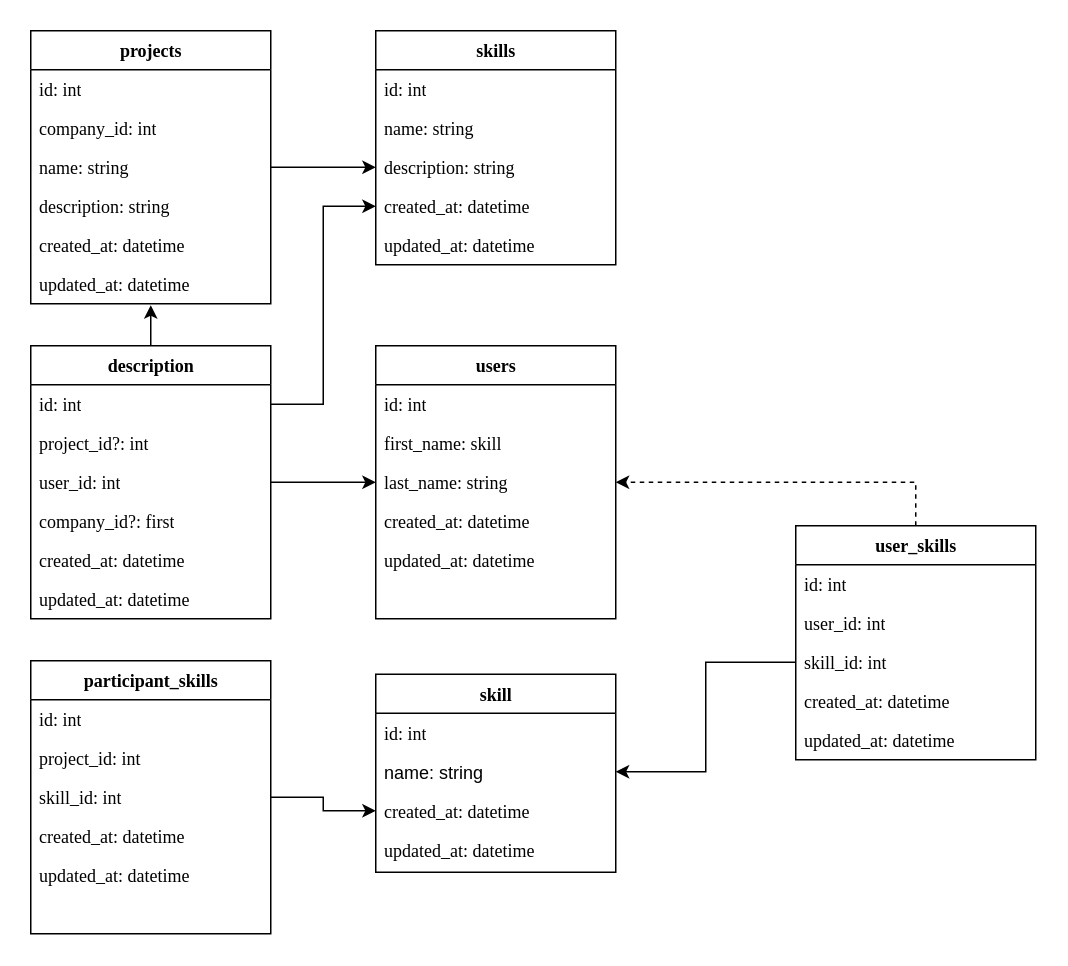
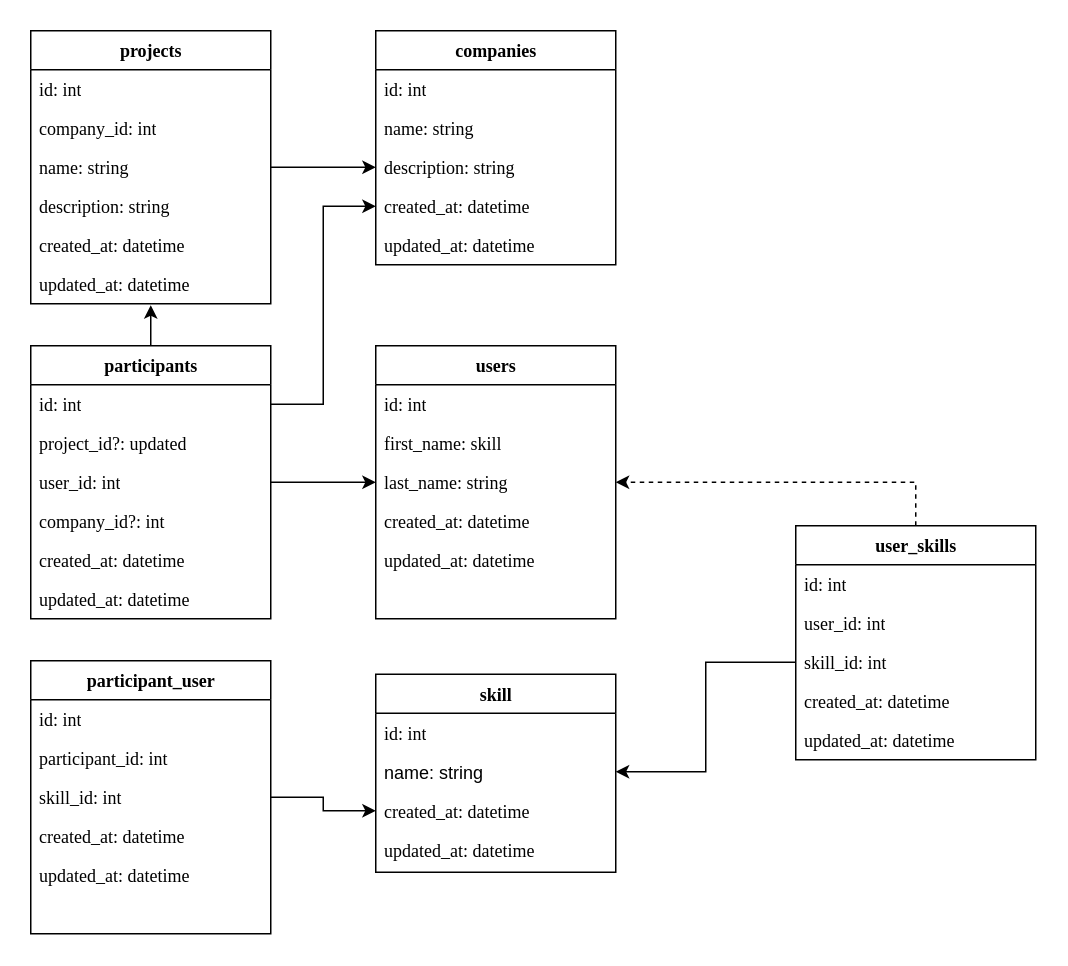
node "skills": label "skills" -> "companies"
node "description": label "description" -> "participants"
node "project_id?: int": label "project_id?: int" -> "project_id?: updated"
node "company_id?: first": label "company_id?: first" -> "company_id?: int"
node "participant_skills": label "participant_skills" -> "participant_user"
node "project_id: int": label "project_id: int" -> "participant_id: int"
